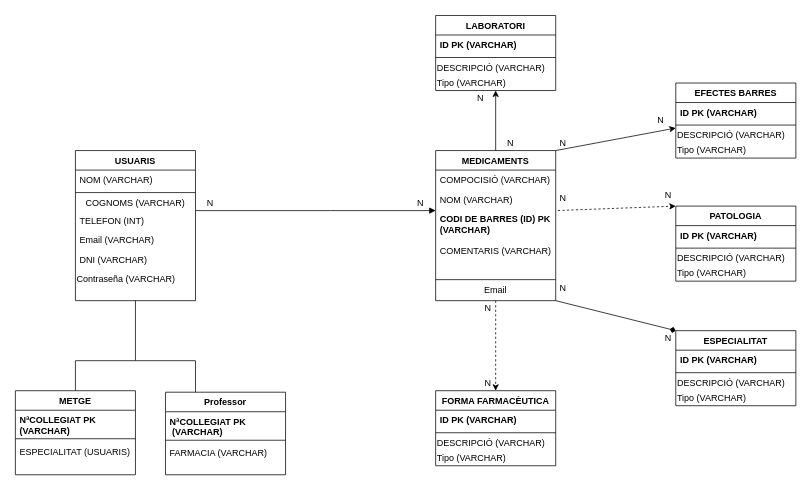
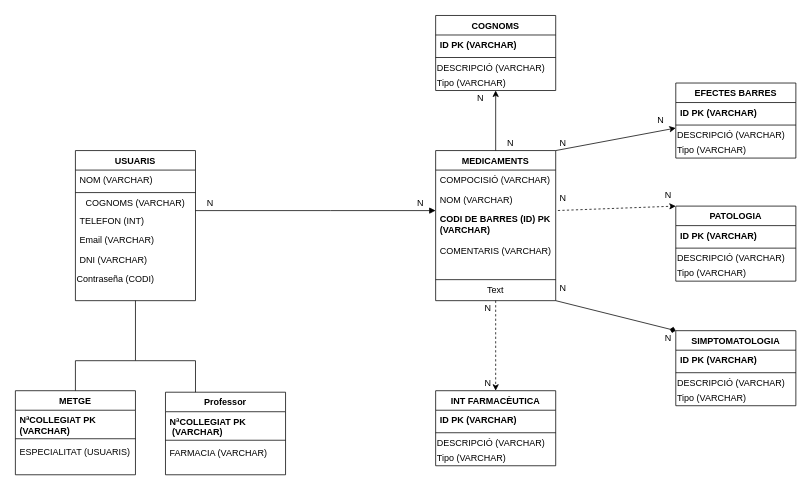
node "LABORATORI": label "LABORATORI" -> "COGNOMS"
node "Contraseña (VARCHAR)": label "Contraseña (VARCHAR)" -> "Contraseña (CODI)"
node "Email": label "Email" -> "Text"
node "ESPECIALITAT": label "ESPECIALITAT" -> "SIMPTOMATOLOGIA"
node "FORMA FARMACÈUTICA": label "FORMA FARMACÈUTICA" -> "INT FARMACÈUTICA"
